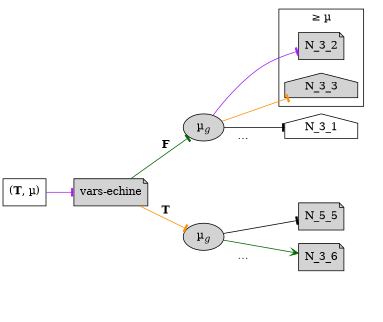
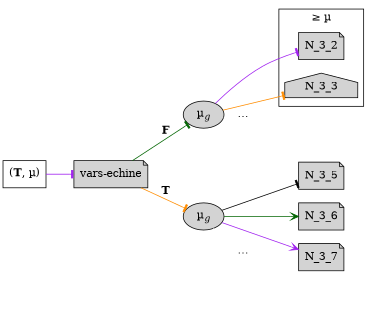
node "N_3_1": removed
node "N_5_5": label "N_5_5" -> "N_3_5"
node "N_3_7": added
